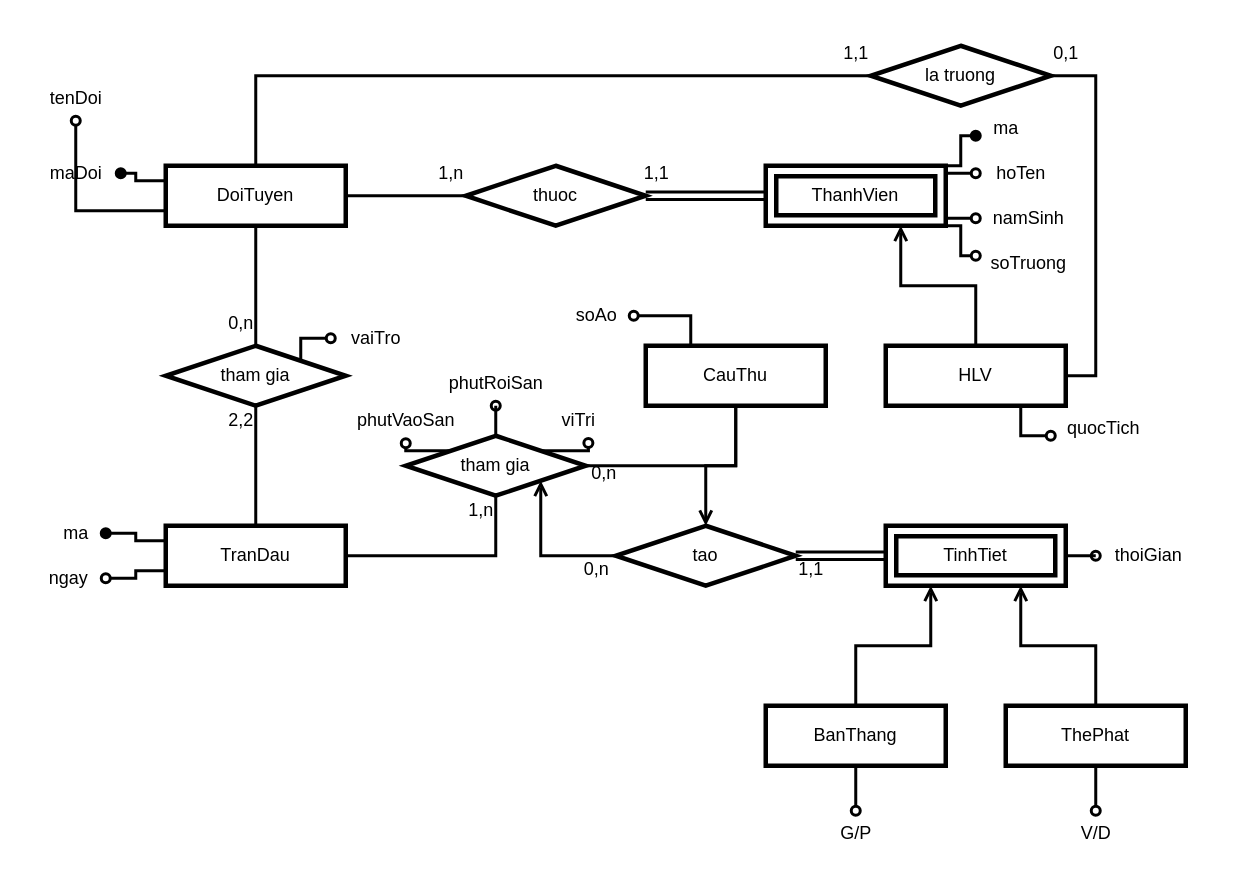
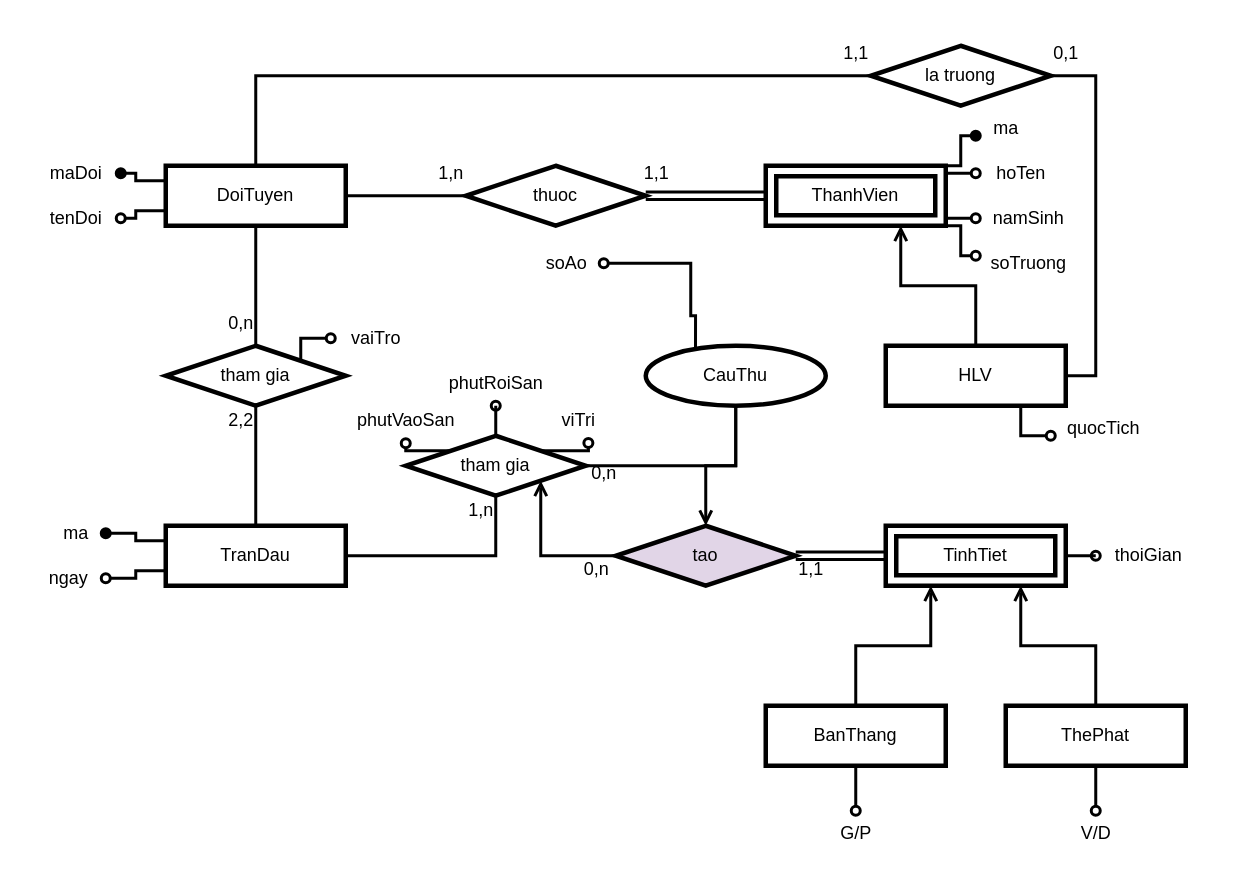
node "tenDoi": moved (76, 98) -> (76, 218)
node "soAo": moved (596, 316) -> (566, 263)
node "CauThu": shape rectangle -> ellipse
node "tao": fillcolor #ffffff -> #e1d5e7
